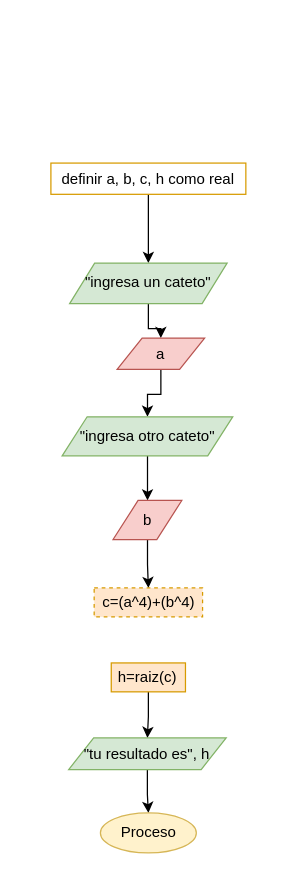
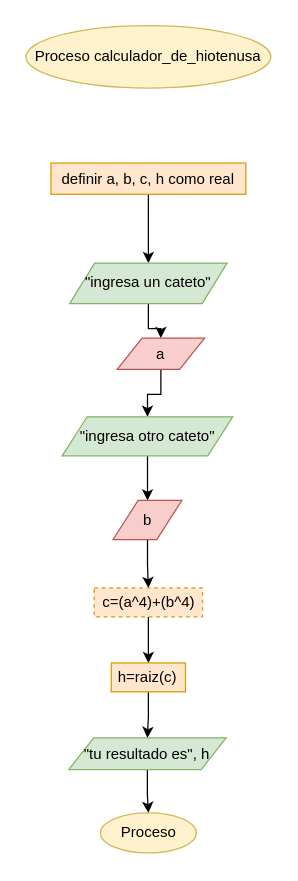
node "Proceso calculador_de_hiotenusa": added
node "definir a, b, c, h como real": fillcolor #ffffff -> #ffe6cc
edge "c=(a^4)+(b^4)" -> "h=raiz(c)": added
